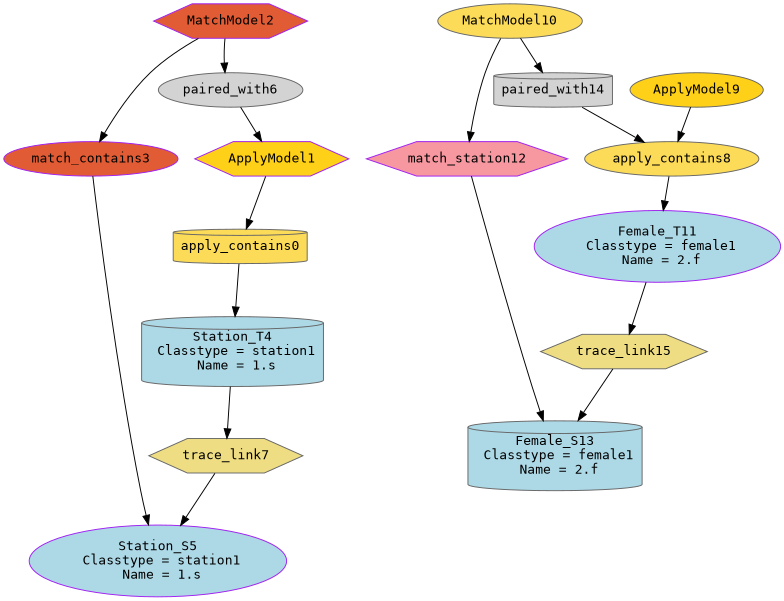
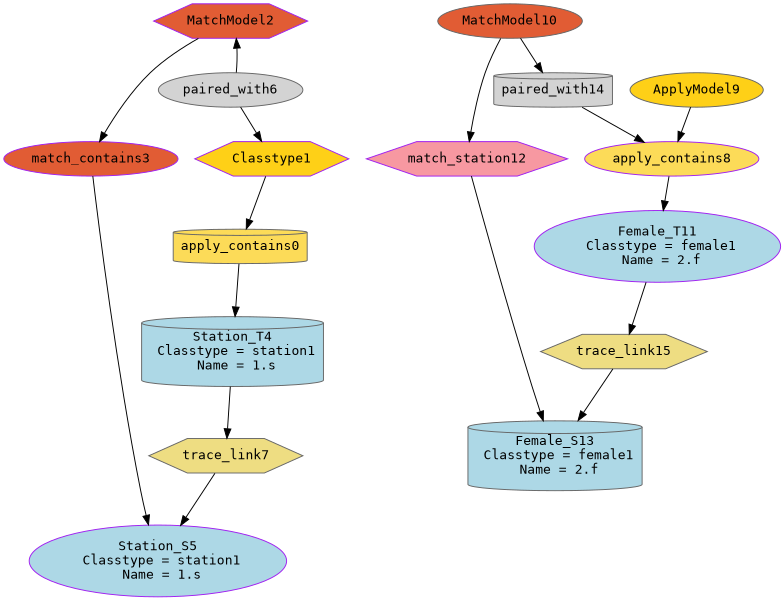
node "MatchModel10": fillcolor #fcdb58 -> #e15c34
edge "MatchModel2" -> "paired_with6": reversed
node "ApplyModel1": label "ApplyModel1" -> "Classtype1"
node "apply_contains8": color gray40 -> purple
